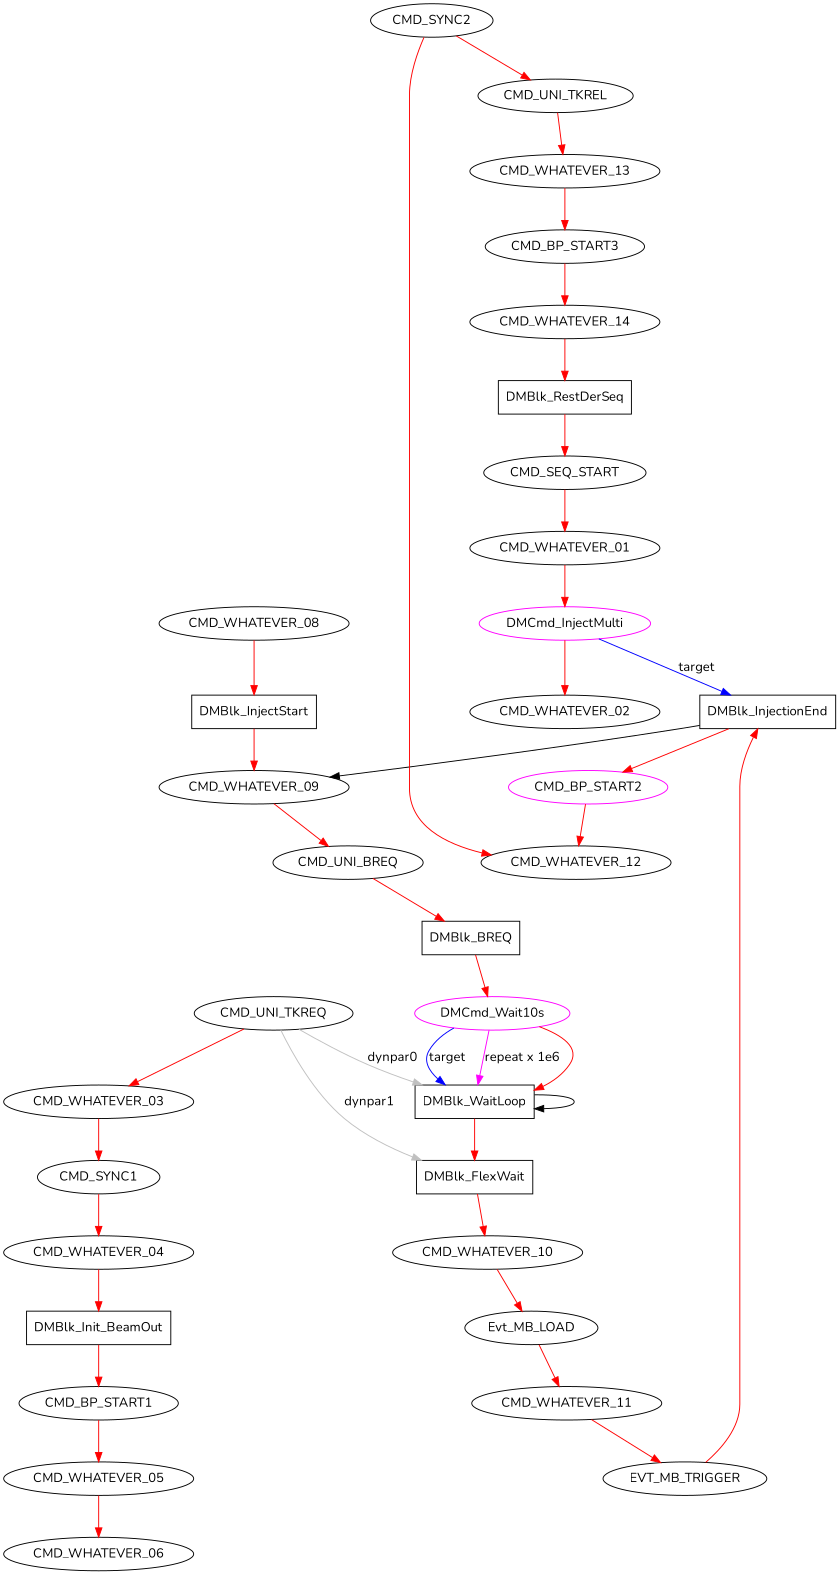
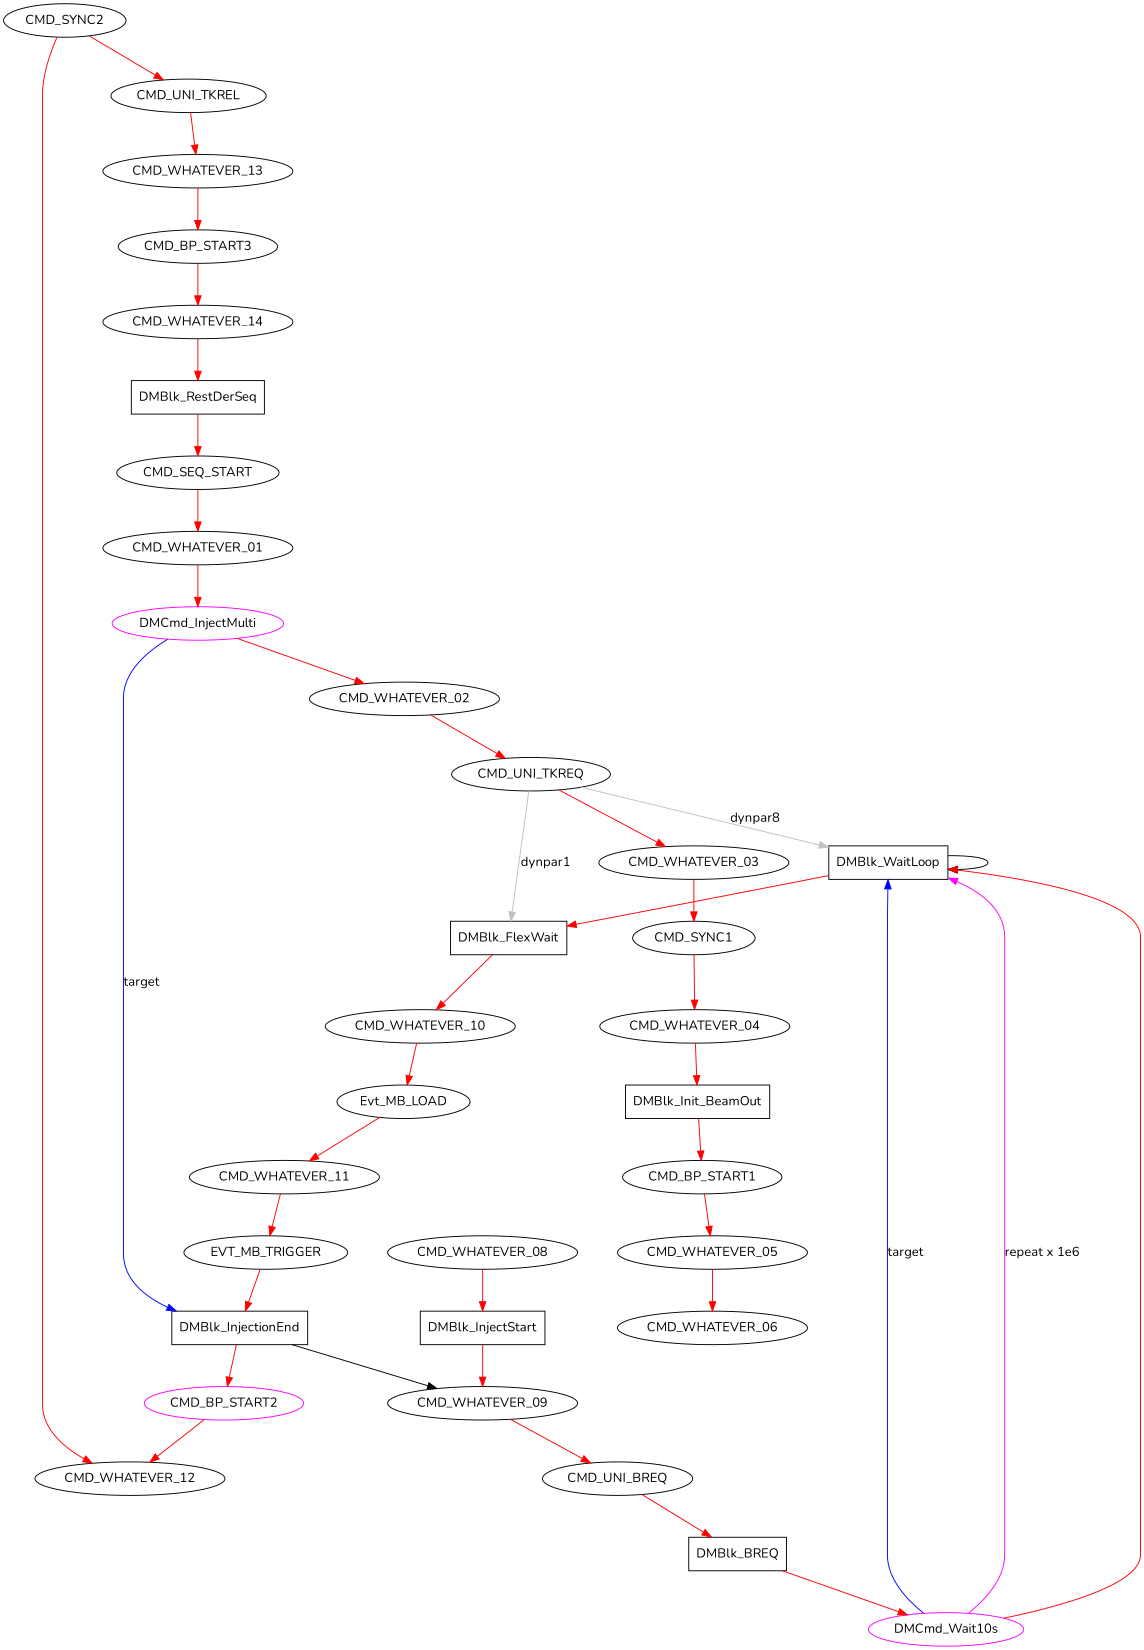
edge "CMD_WHATEVER_02" -> "CMD_UNI_TKREQ": added
edge "CMD_UNI_TKREQ" -> "DMBlk_WaitLoop": label "dynpar0" -> "dynpar8"
